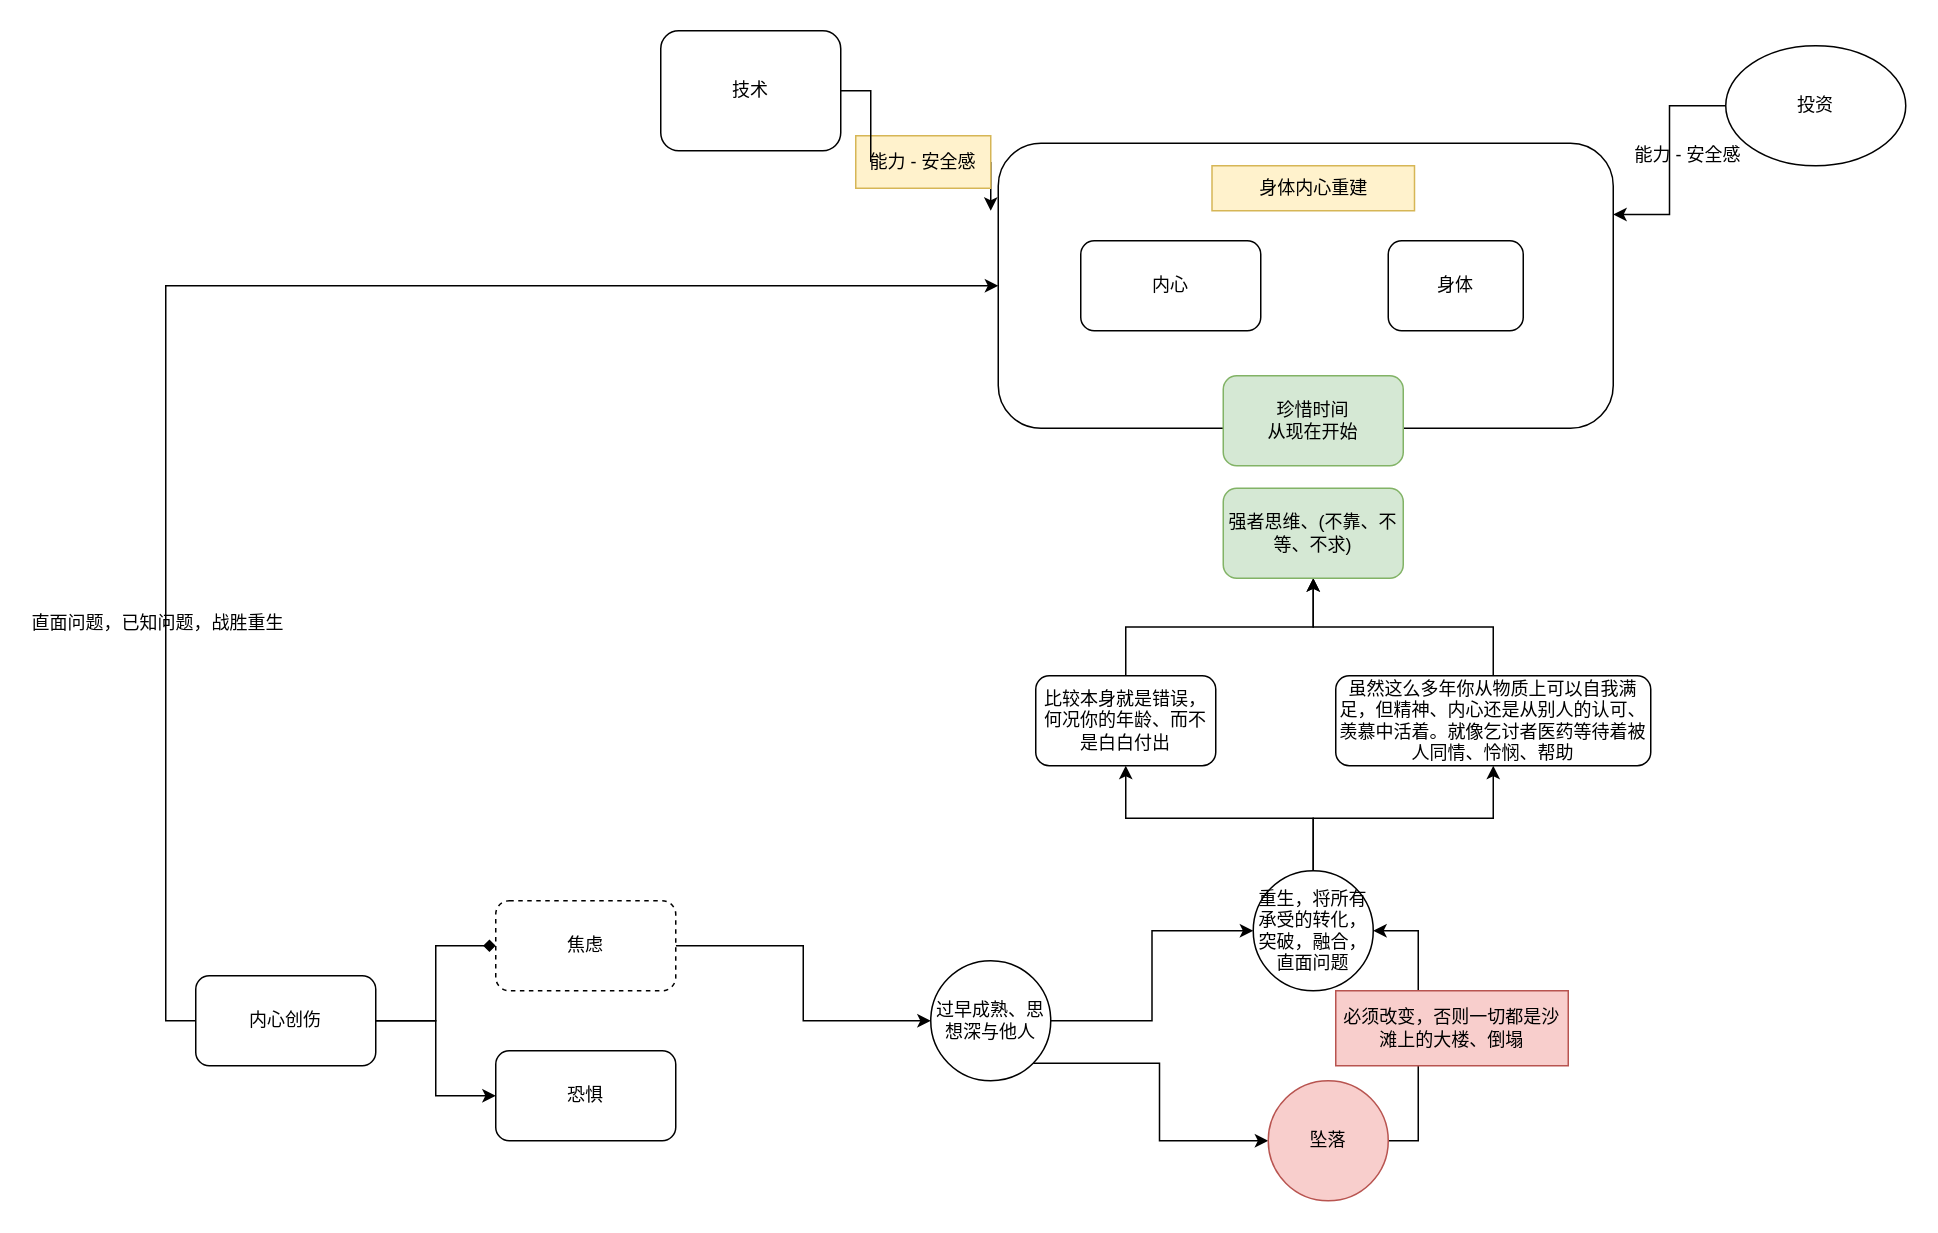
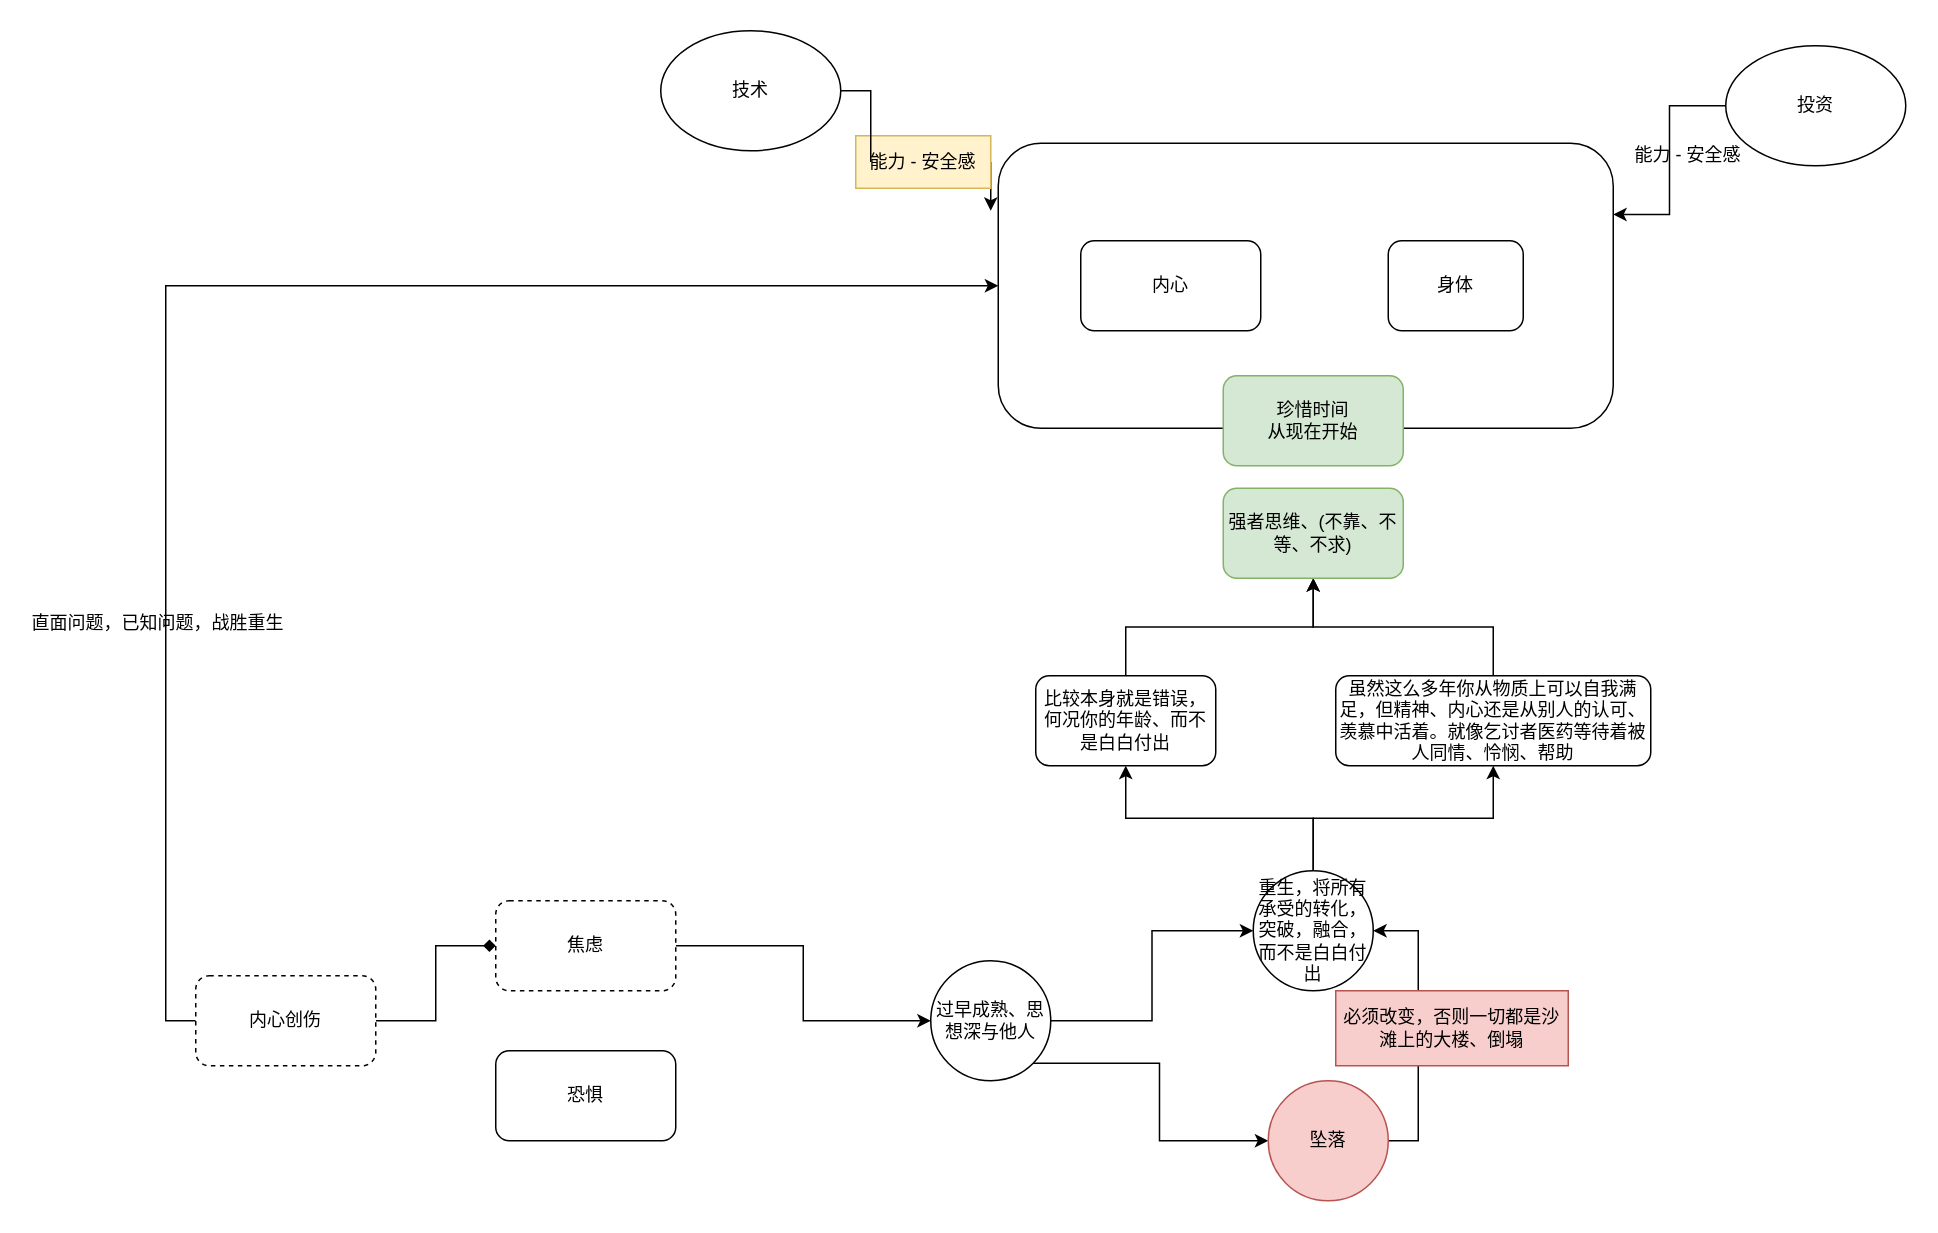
node "技术": shape rounded rectangle -> ellipse
node "身体内心重建": removed
node "重生，将所有承受的转化，突破，融合，直面问题": label "重生，将所有承受的转化，突破，融合，直面问题" -> "重生，将所有承受的转化，突破，融合，而不是白白付出"
node "内心创伤": style solid -> dashed
edge "内心创伤" -> "恐惧": removed
